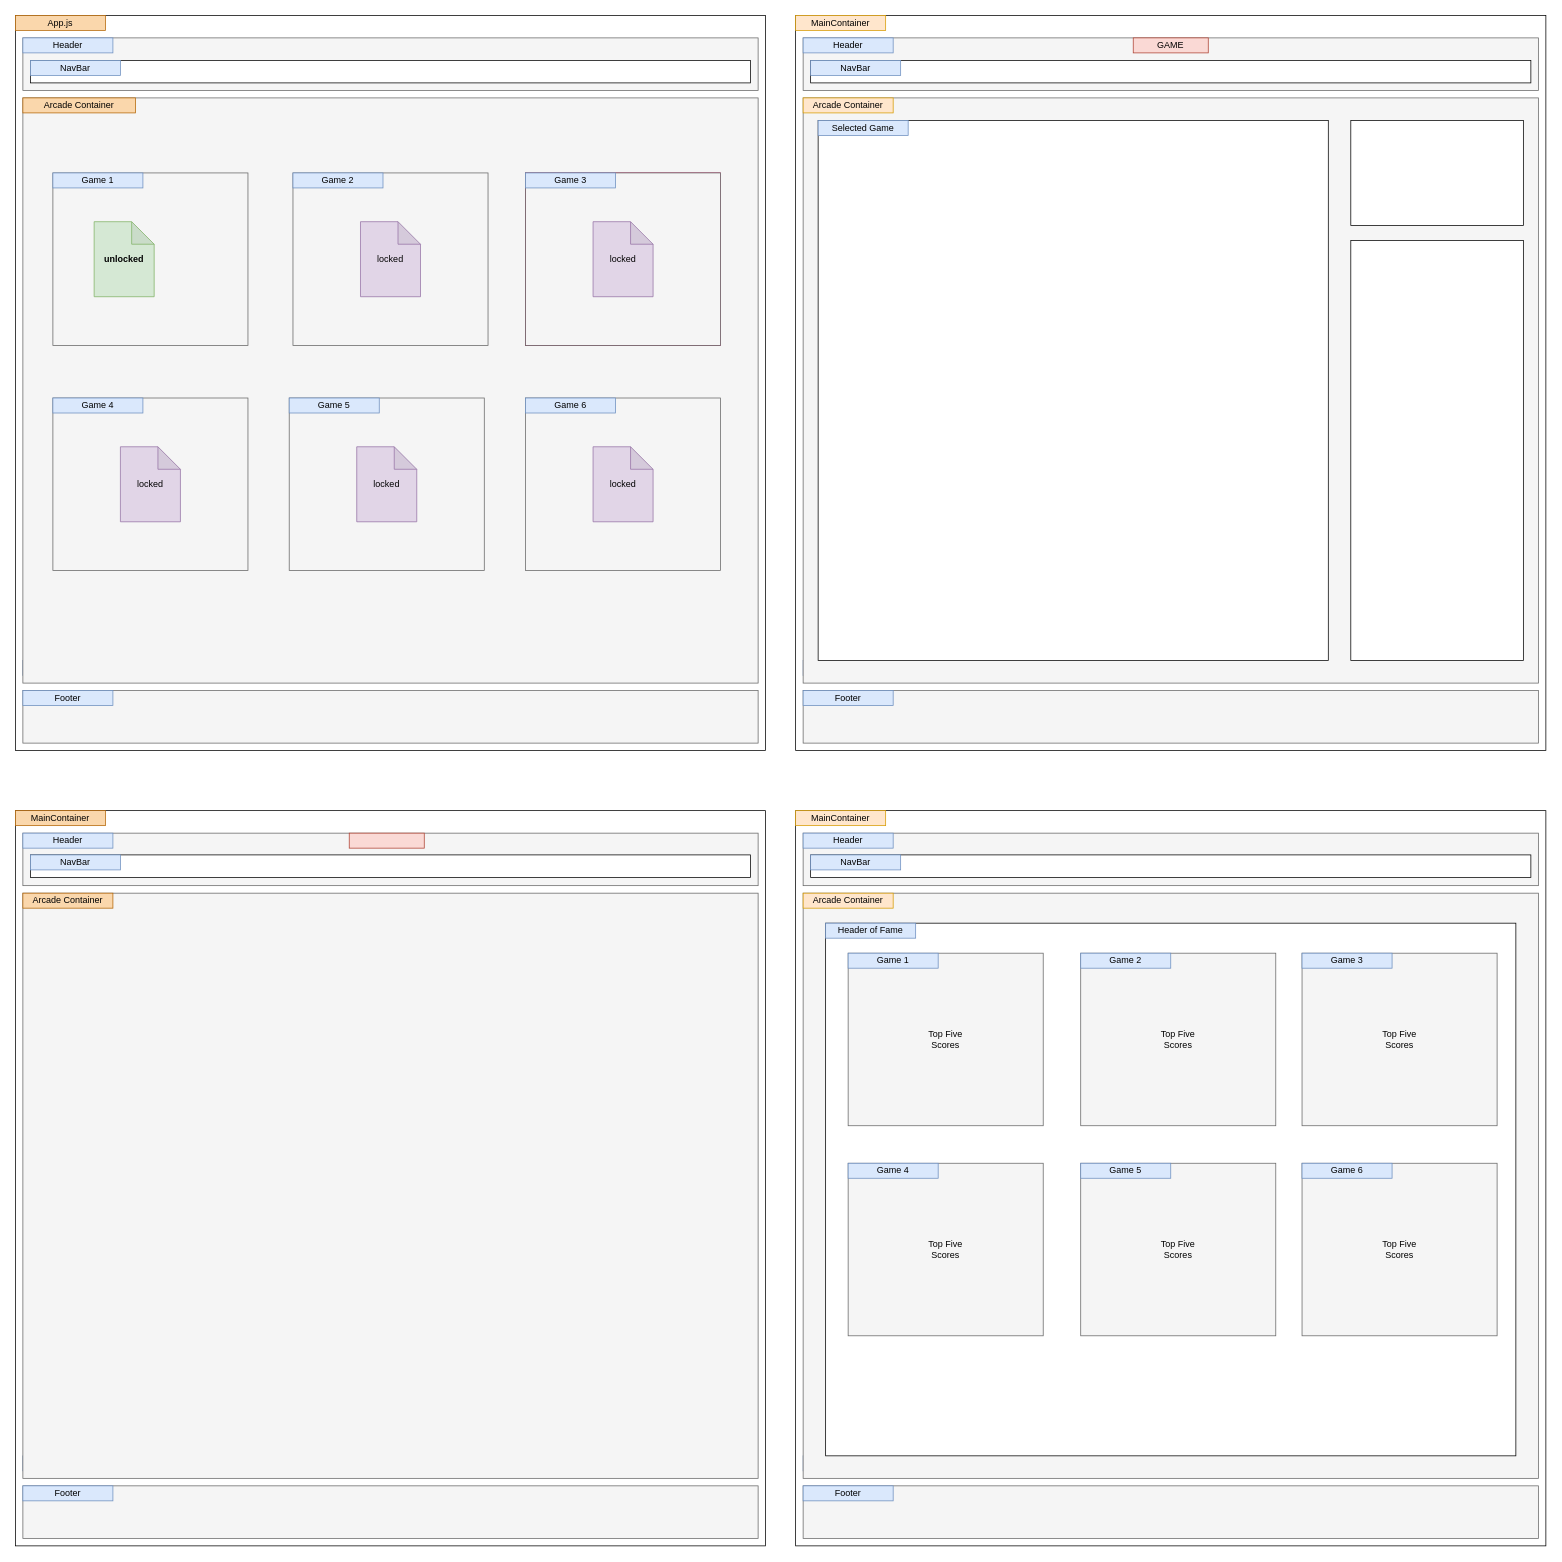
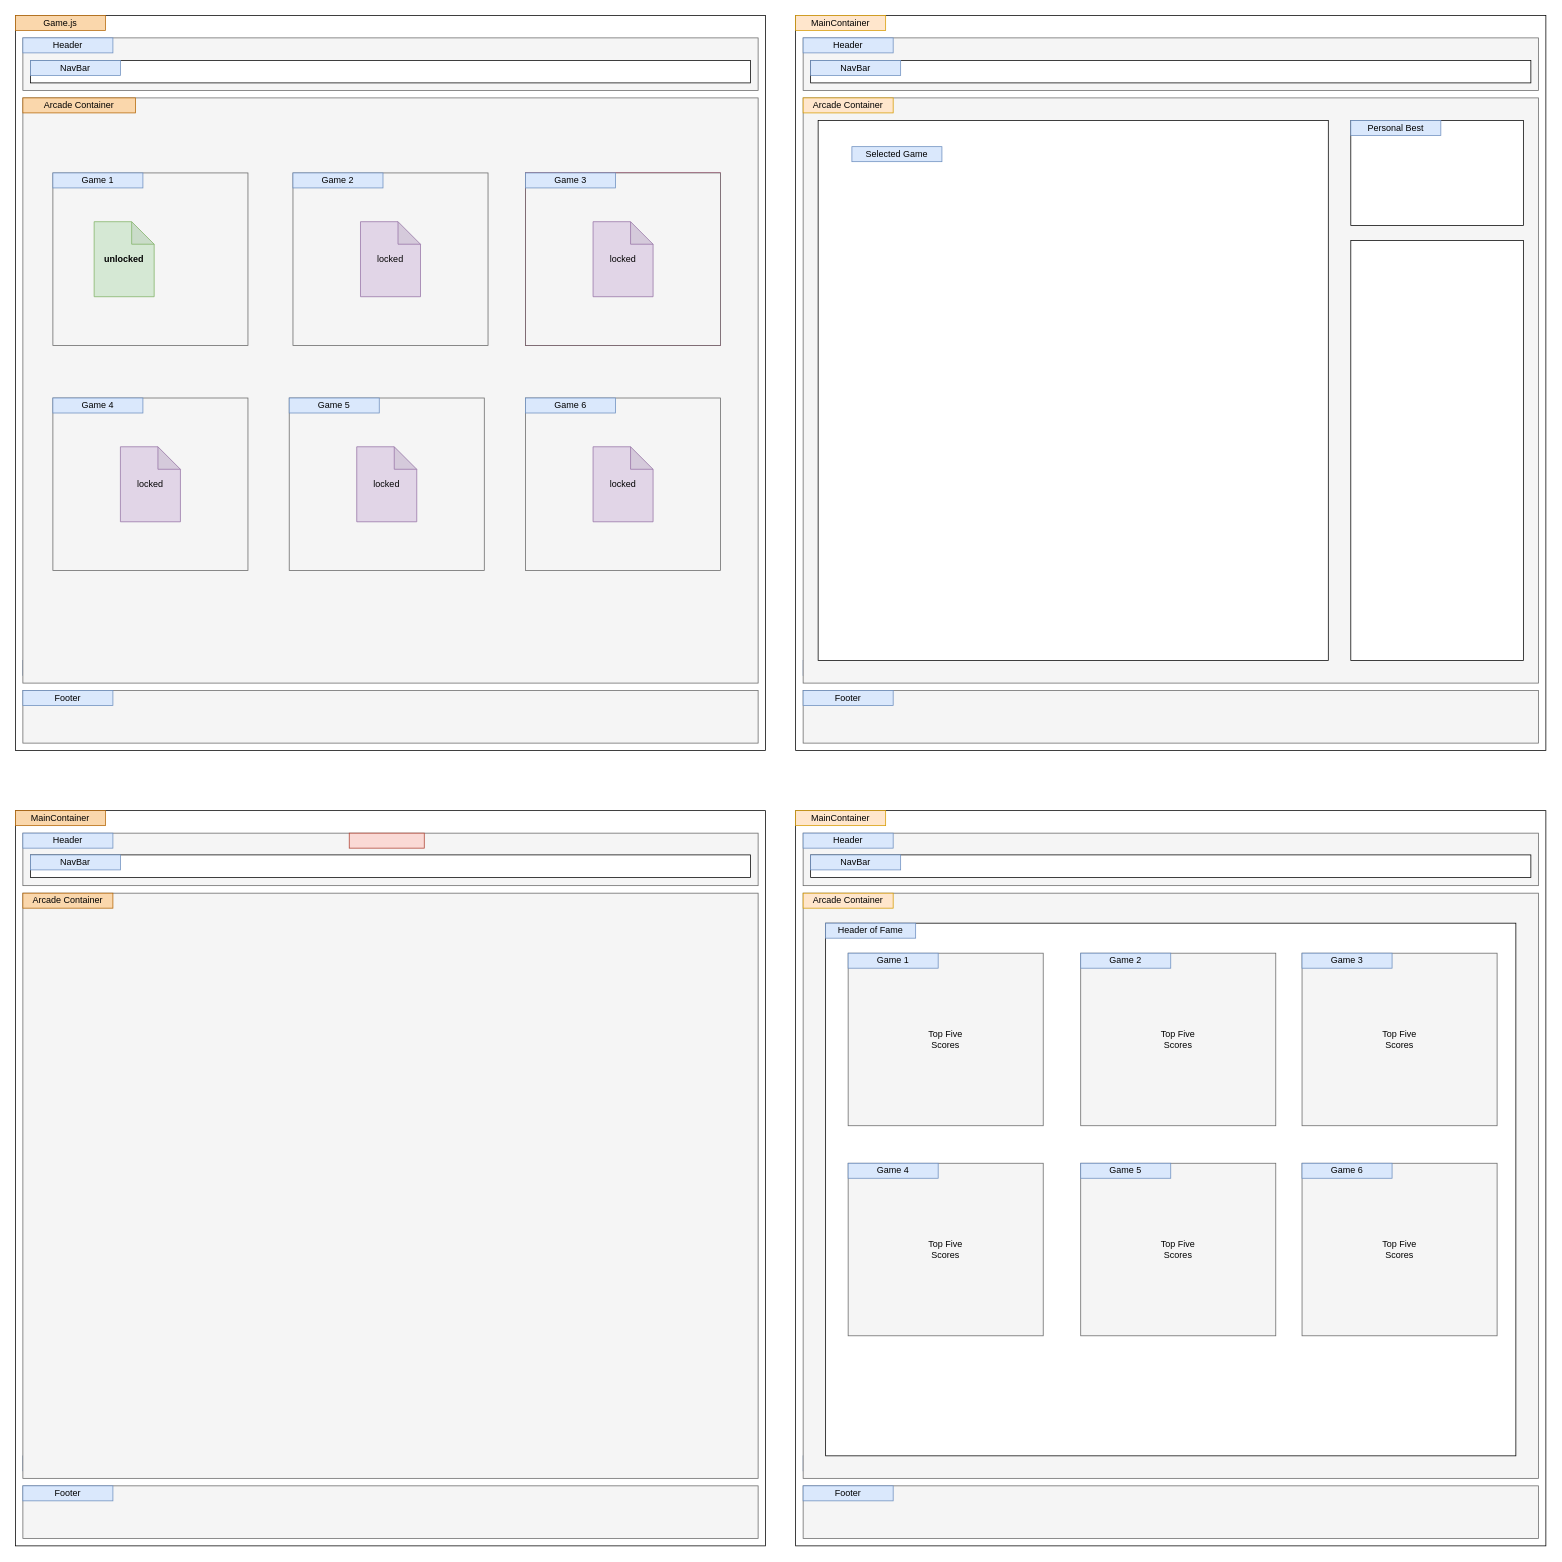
node "App.js": label "App.js" -> "Game.js"
node "GAME": removed
node "Selected Game": moved (863, 128) -> (897, 154)
node "Personal Best": added
